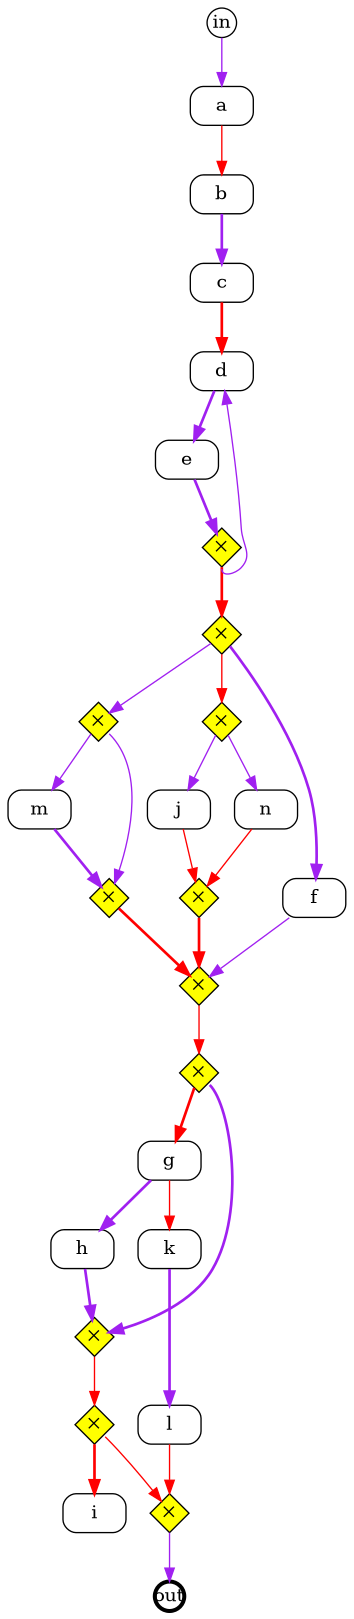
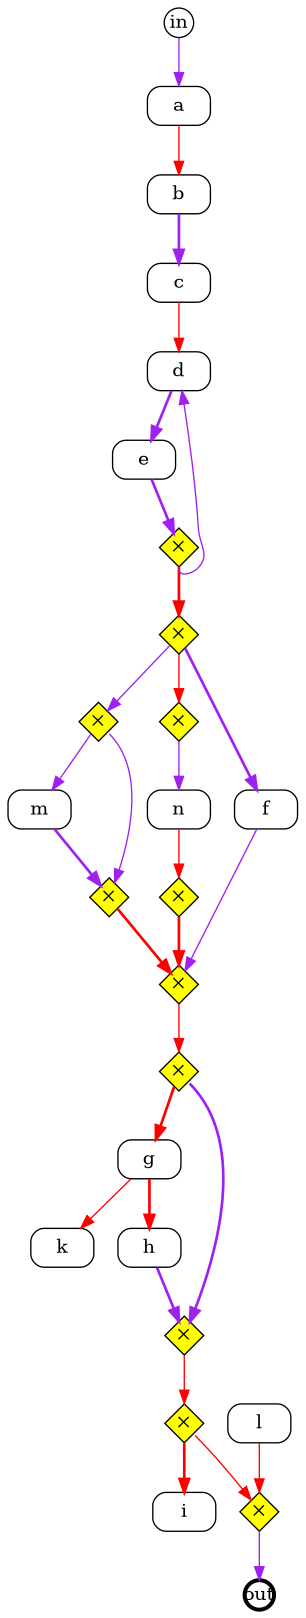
edge "c" -> "d": style bold -> solid
node "j": removed
edge "g" -> "h": color purple -> red
edge "k" -> "l": removed
